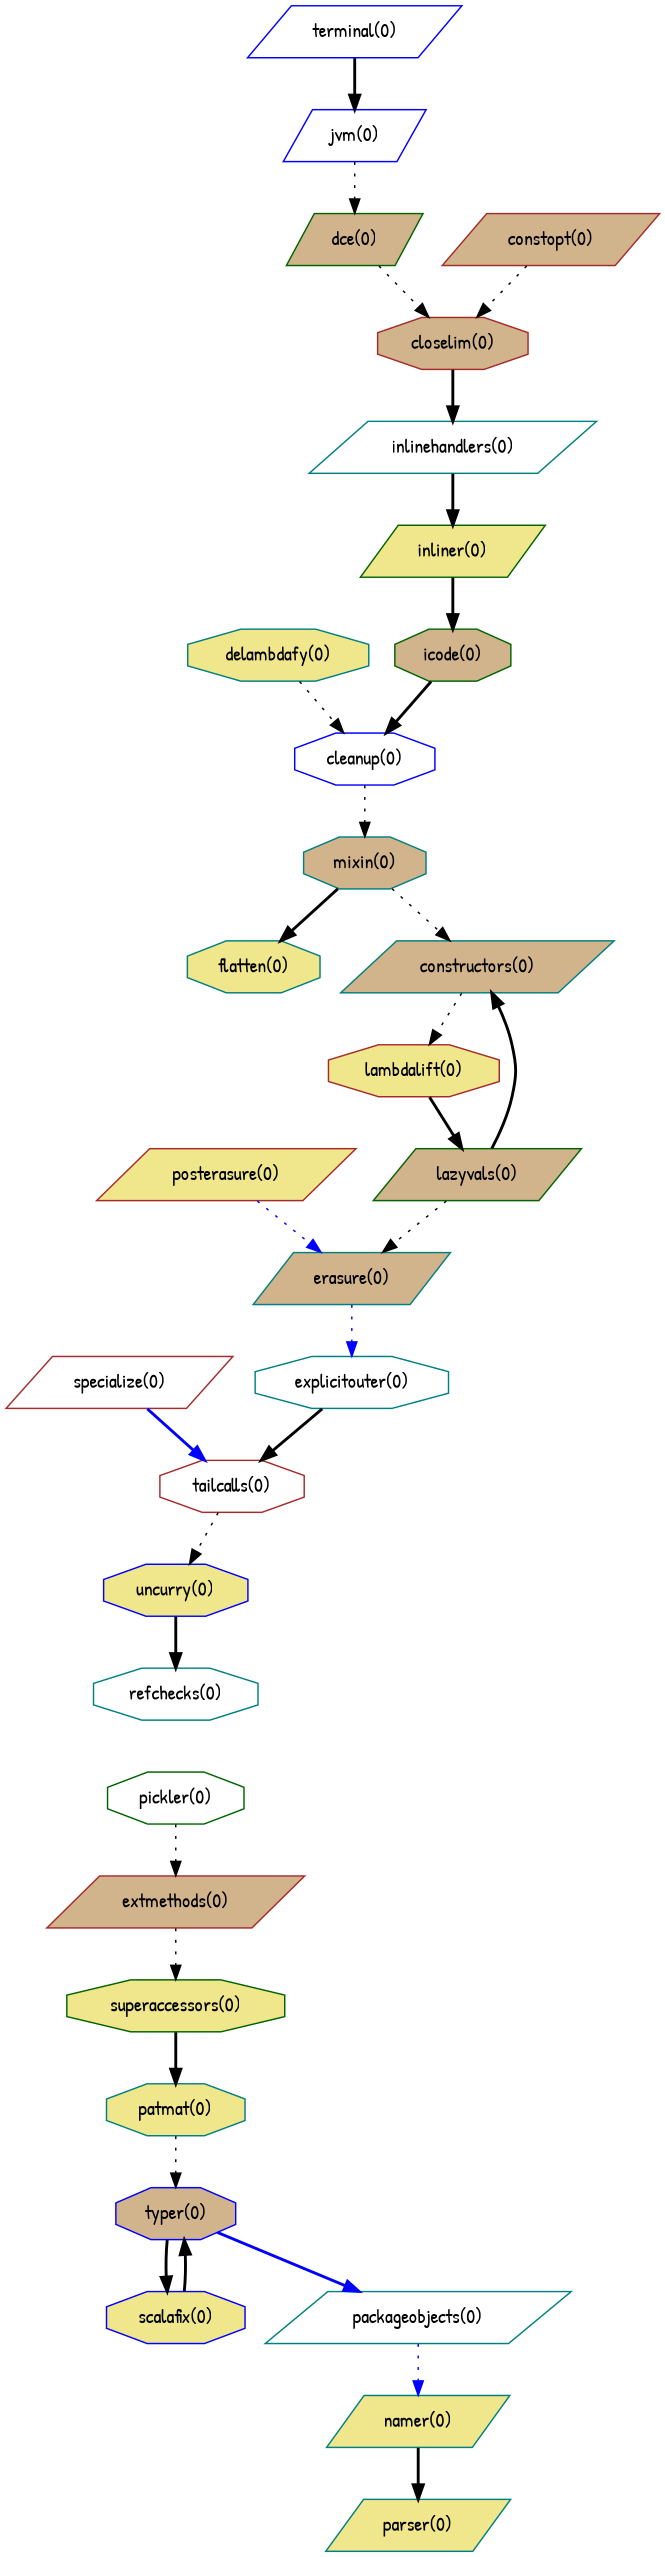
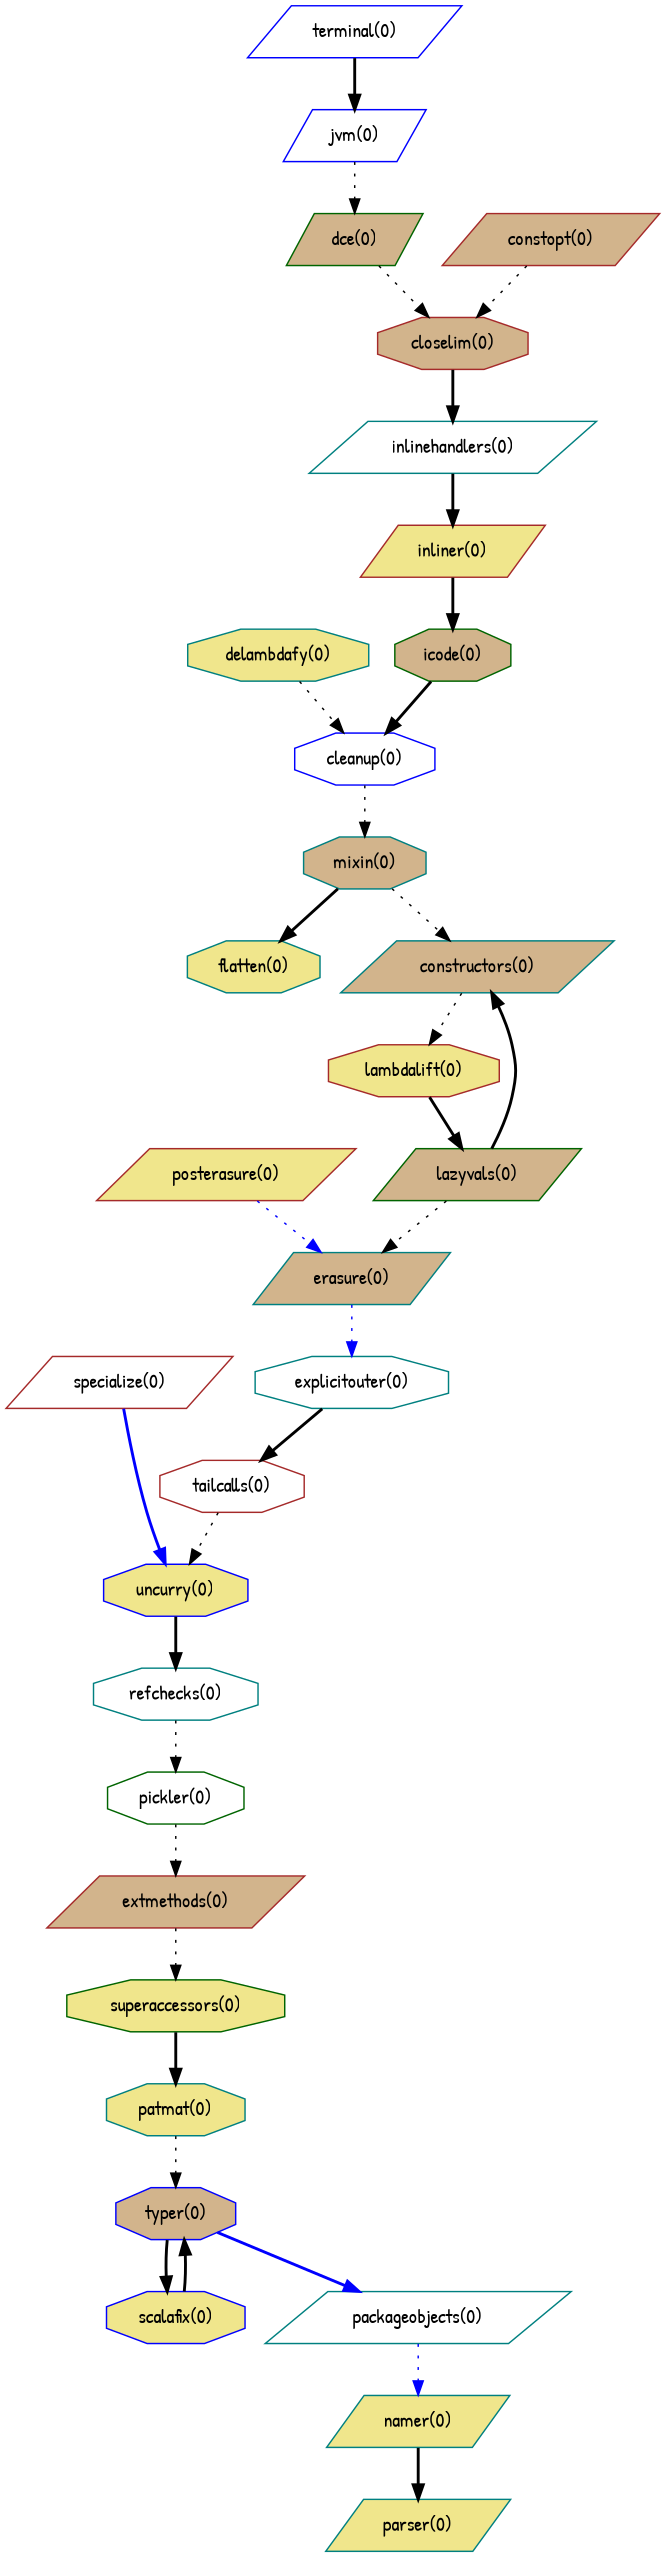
node "inliner(0)": color darkgreen -> brown
edge "specialize(0)" -> "tailcalls(0)": now "specialize(0)" -> "uncurry(0)"
edge "refchecks(0)" -> "pickler(0)": added
